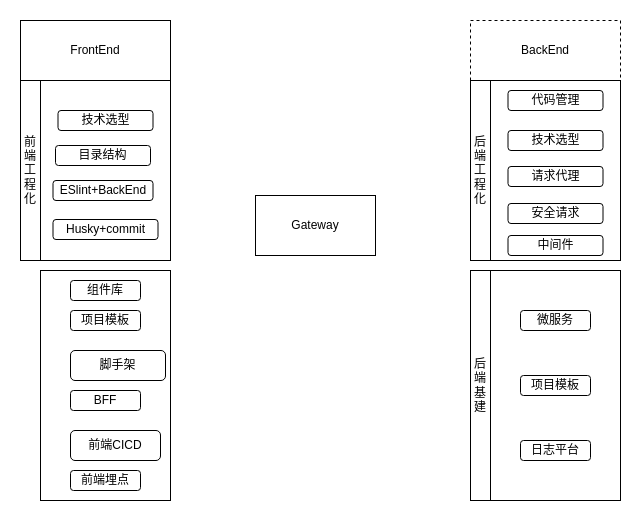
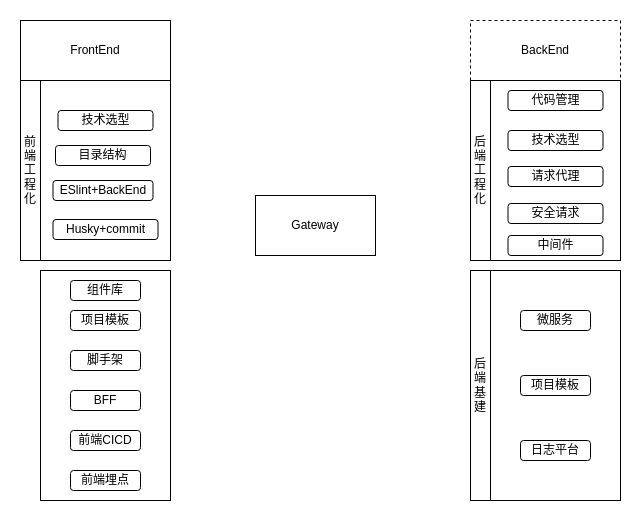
node "脚手架": size 95x30 -> 70x20
node "前端CICD": size 90x30 -> 70x20
